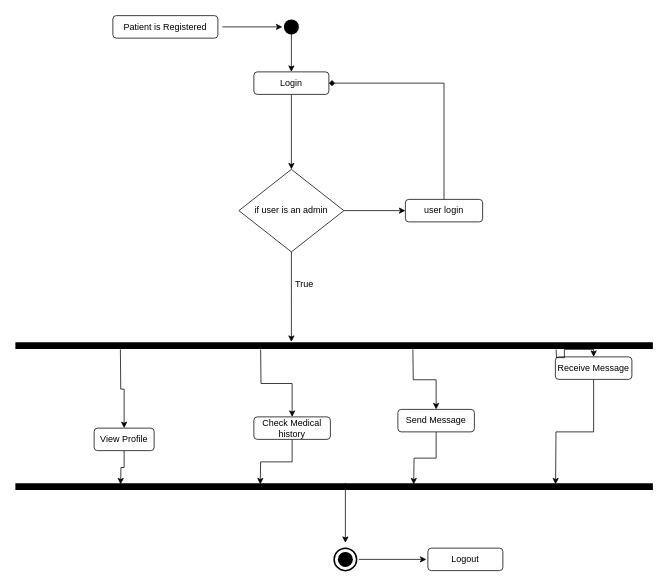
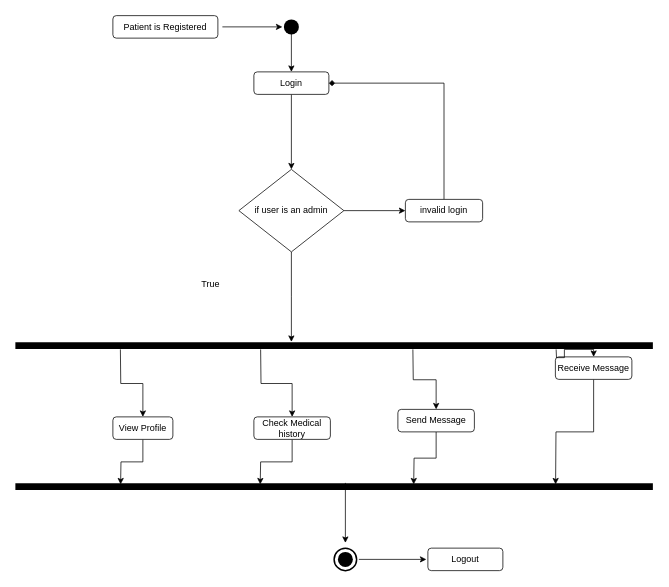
node "user login": label "user login" -> "invalid login"
node "True": moved (304, 284) -> (210, 284)
node "View Profile": moved (124, 439) -> (143, 428)
